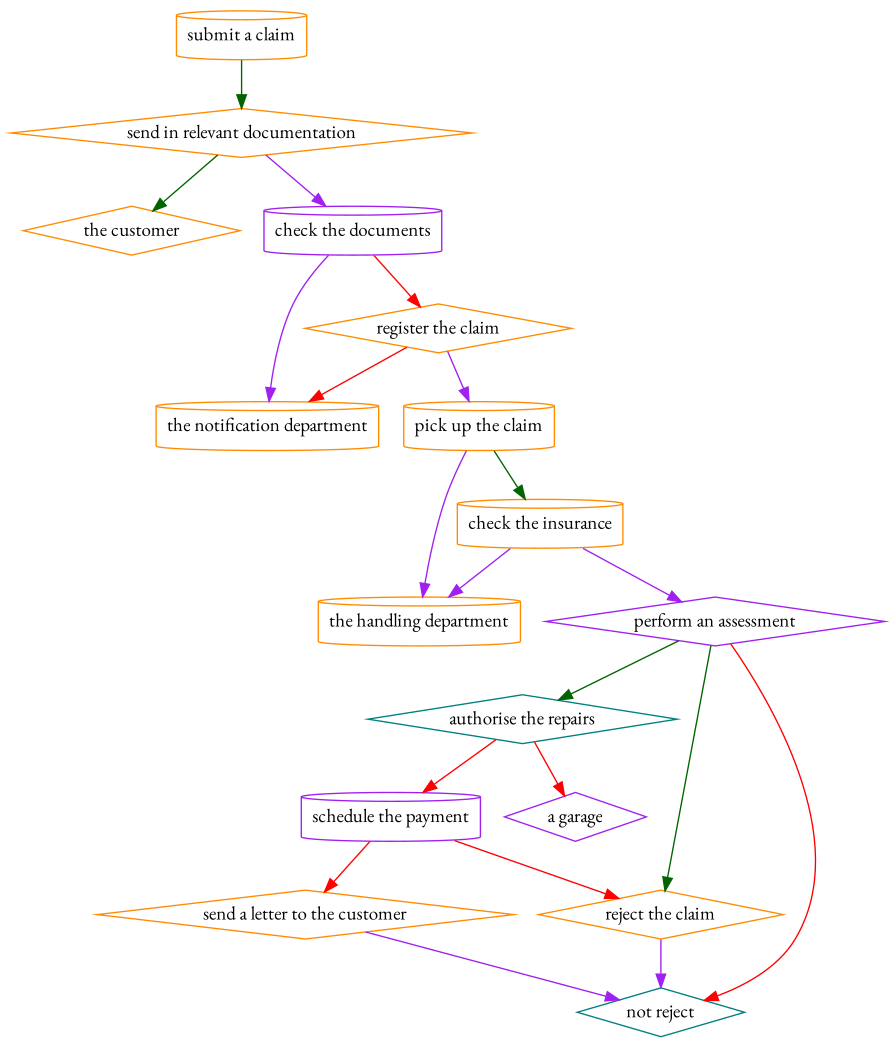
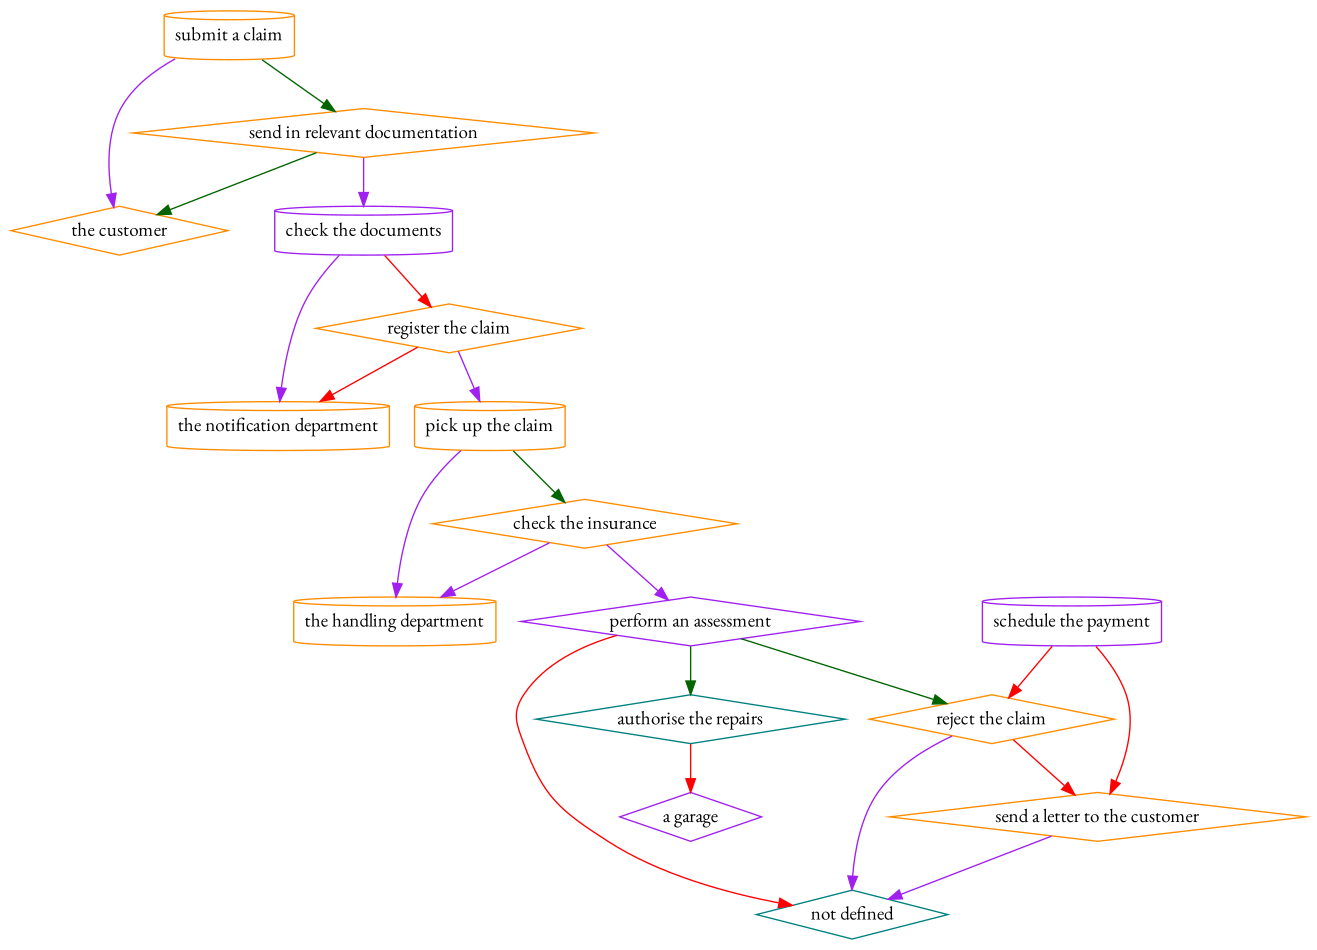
edge "submit a claim" -> "the customer": added
node "check the insurance": shape cylinder -> diamond
edge "authorise the repairs" -> "schedule the payment": removed
edge "reject the claim" -> "send a letter to the customer": added
node "not reject": label "not reject" -> "not defined"
